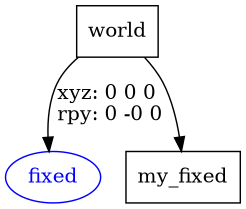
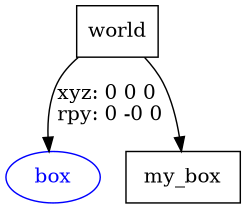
node "fixed": label "fixed" -> "box"
node "my_fixed": label "my_fixed" -> "my_box"
